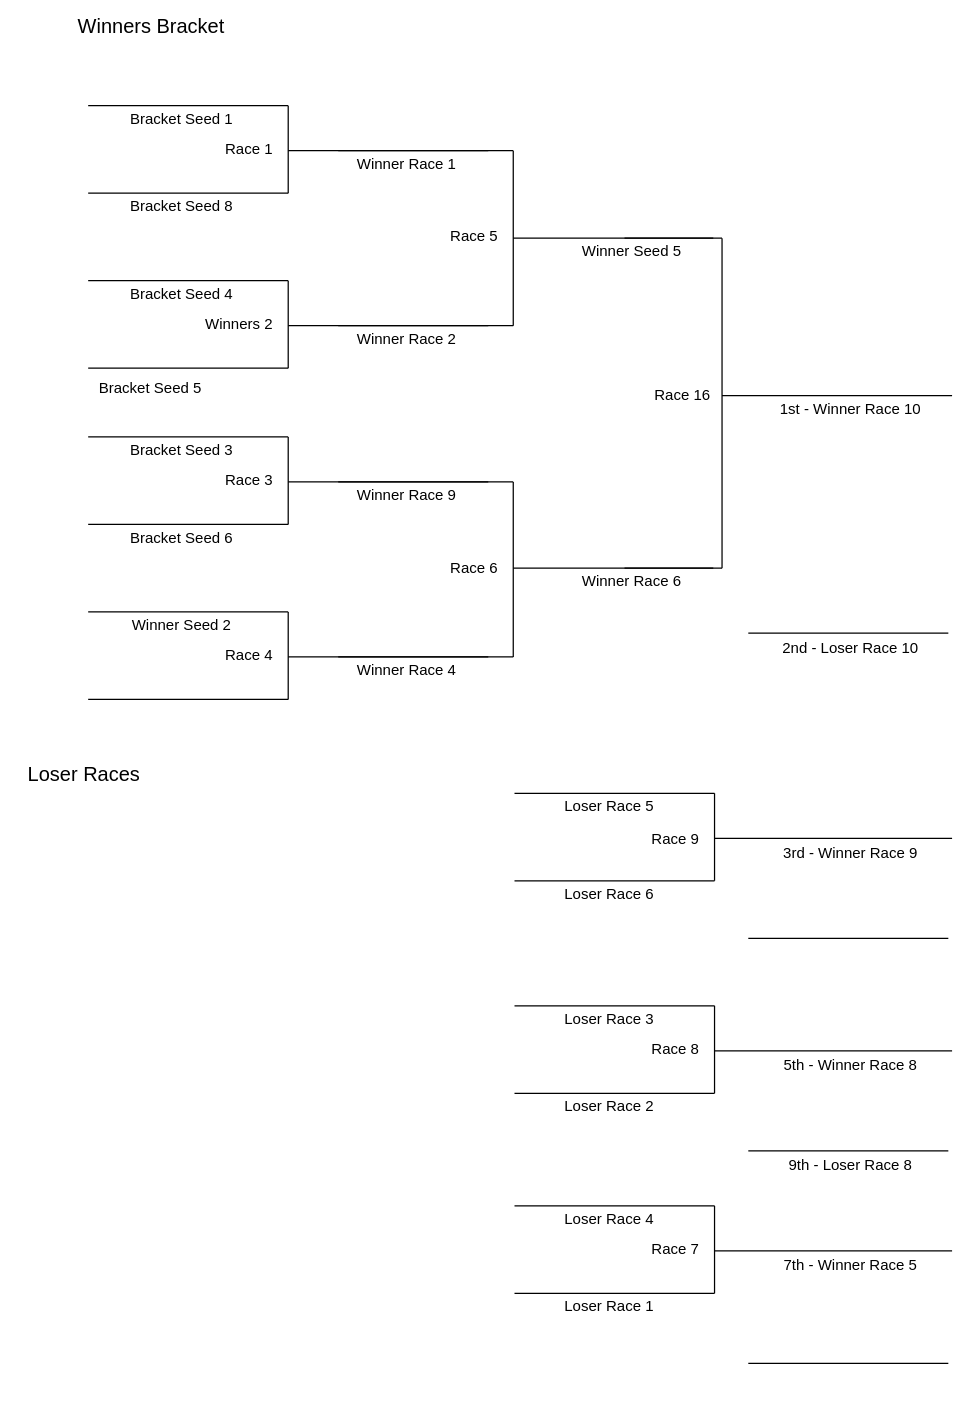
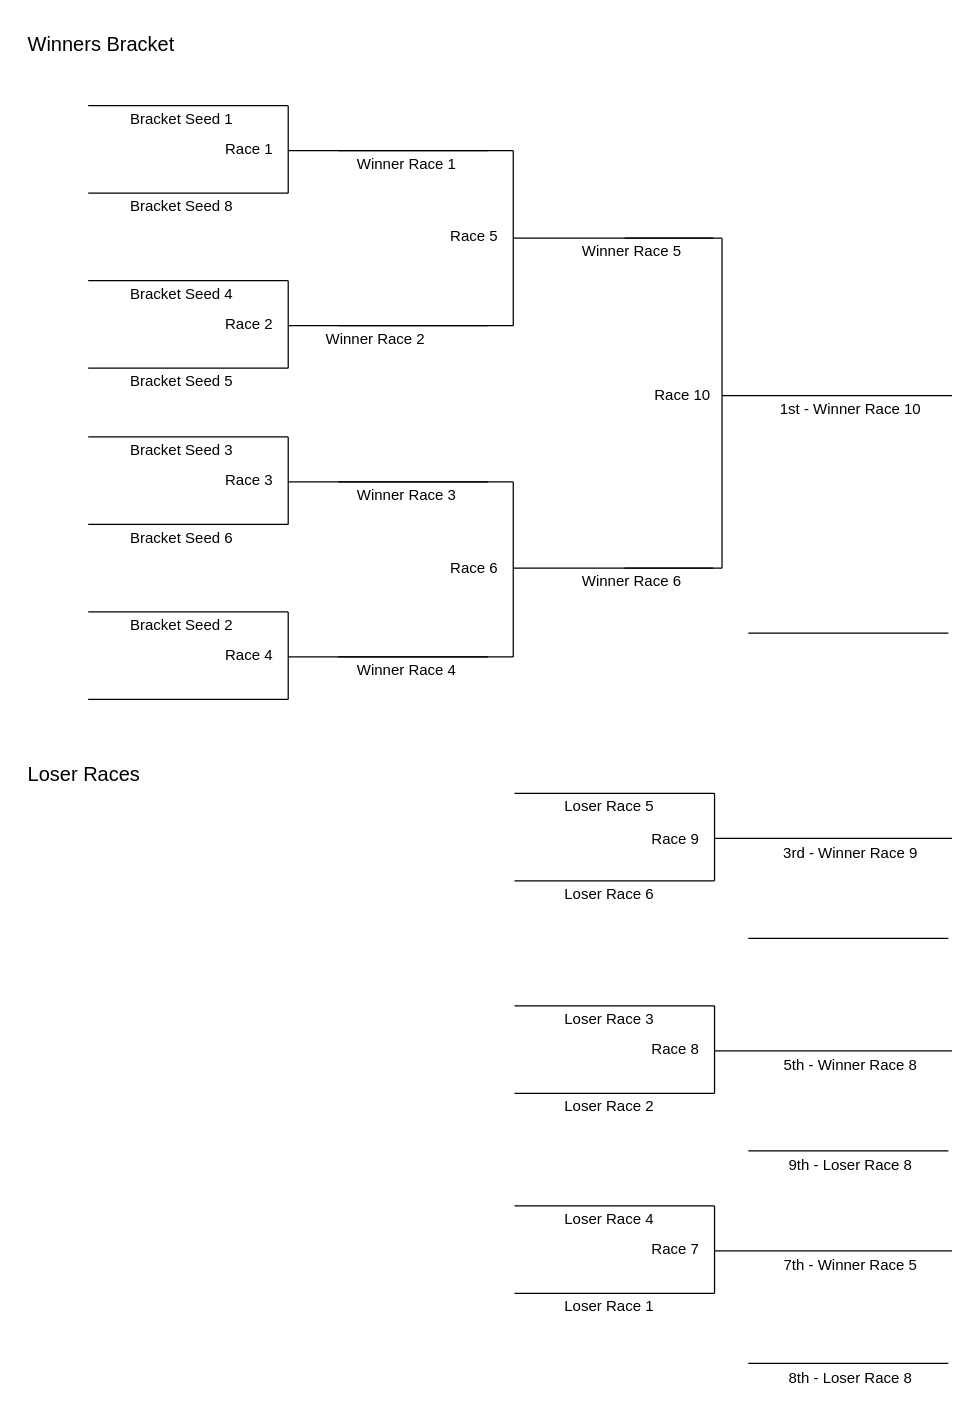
node "Winners Bracket": moved (151, 26) -> (101, 44)
node "Winner Seed 5": label "Winner Seed 5" -> "Winner Race 5"
node "Winners 2": label "Winners 2" -> "Race 2"
node "Winner Race 2": moved (407, 339) -> (376, 339)
node "Bracket Seed 5": moved (151, 388) -> (182, 382)
node "Race 16": label "Race 16" -> "Race 10"
node "Winner Race 9": label "Winner Race 9" -> "Winner Race 3"
node "Winner Seed 2": label "Winner Seed 2" -> "Bracket Seed 2"
node "2nd - Loser Race 10": removed
node "8th - Loser Race 8": added
